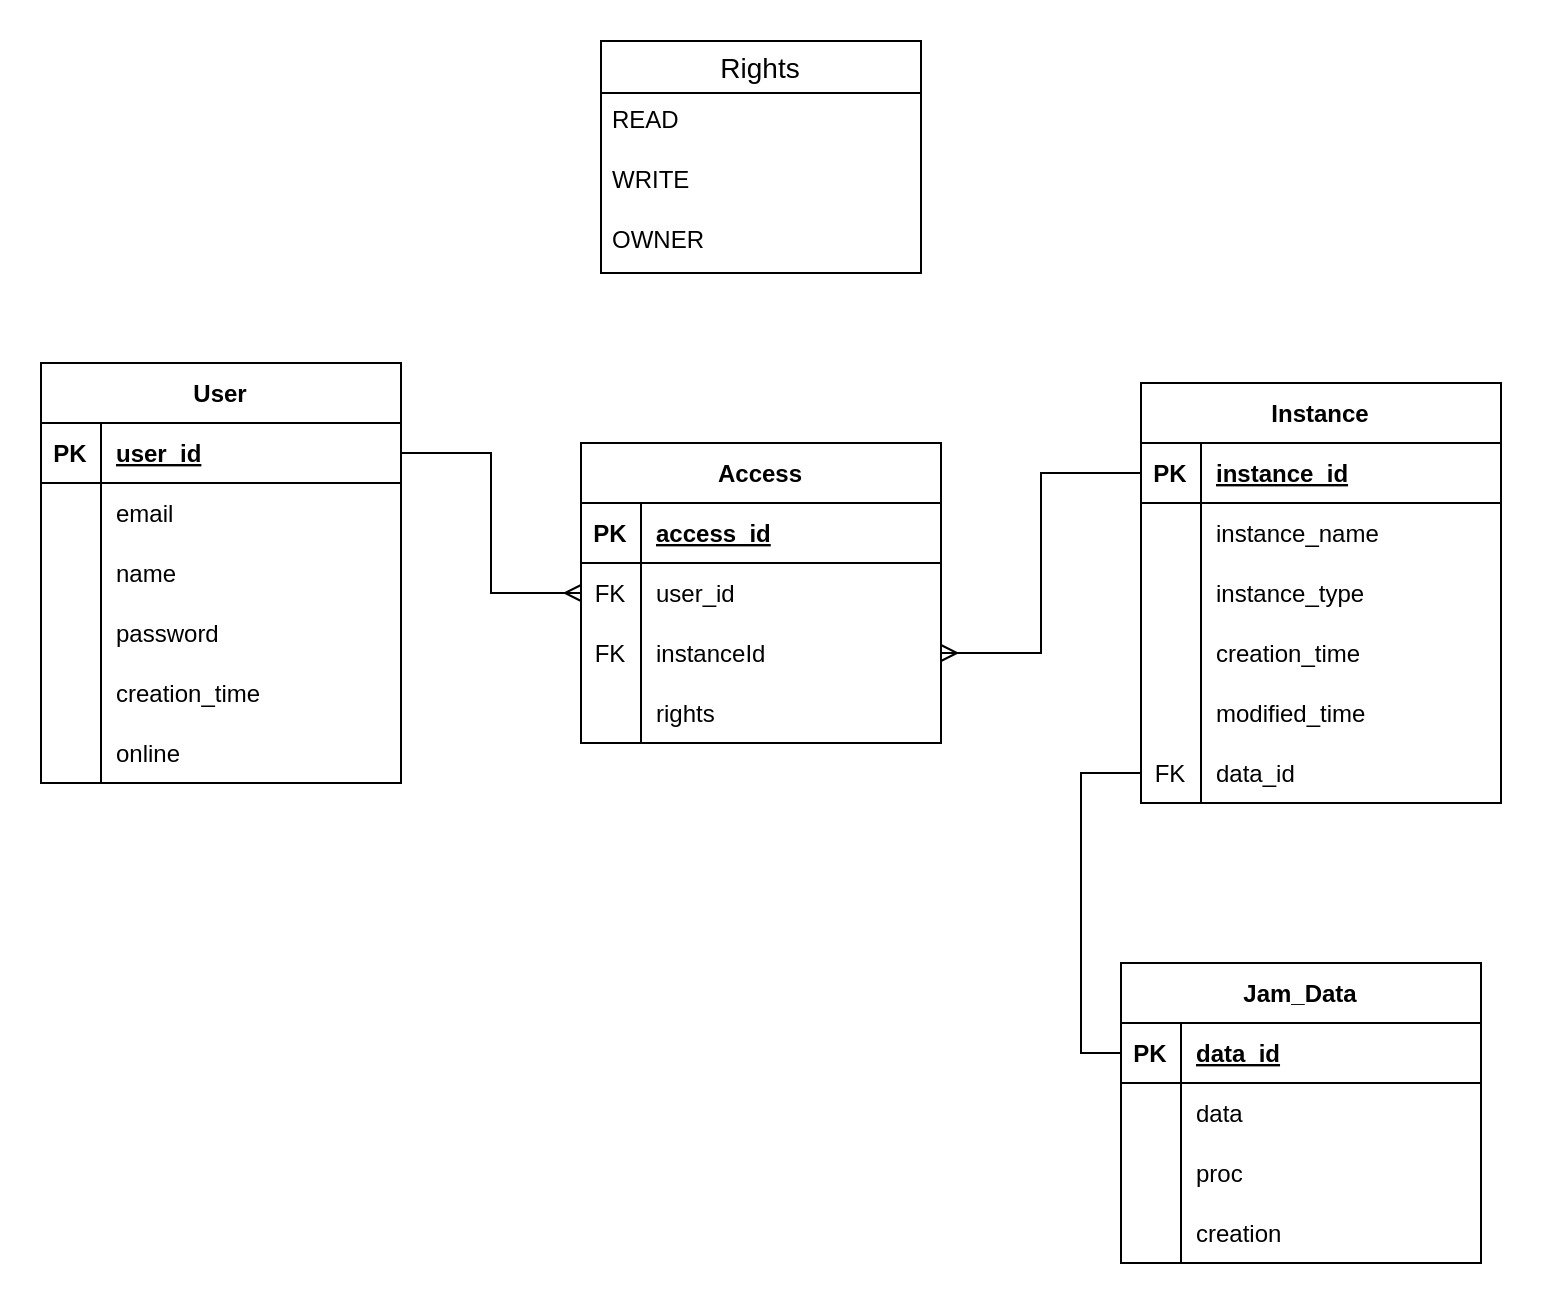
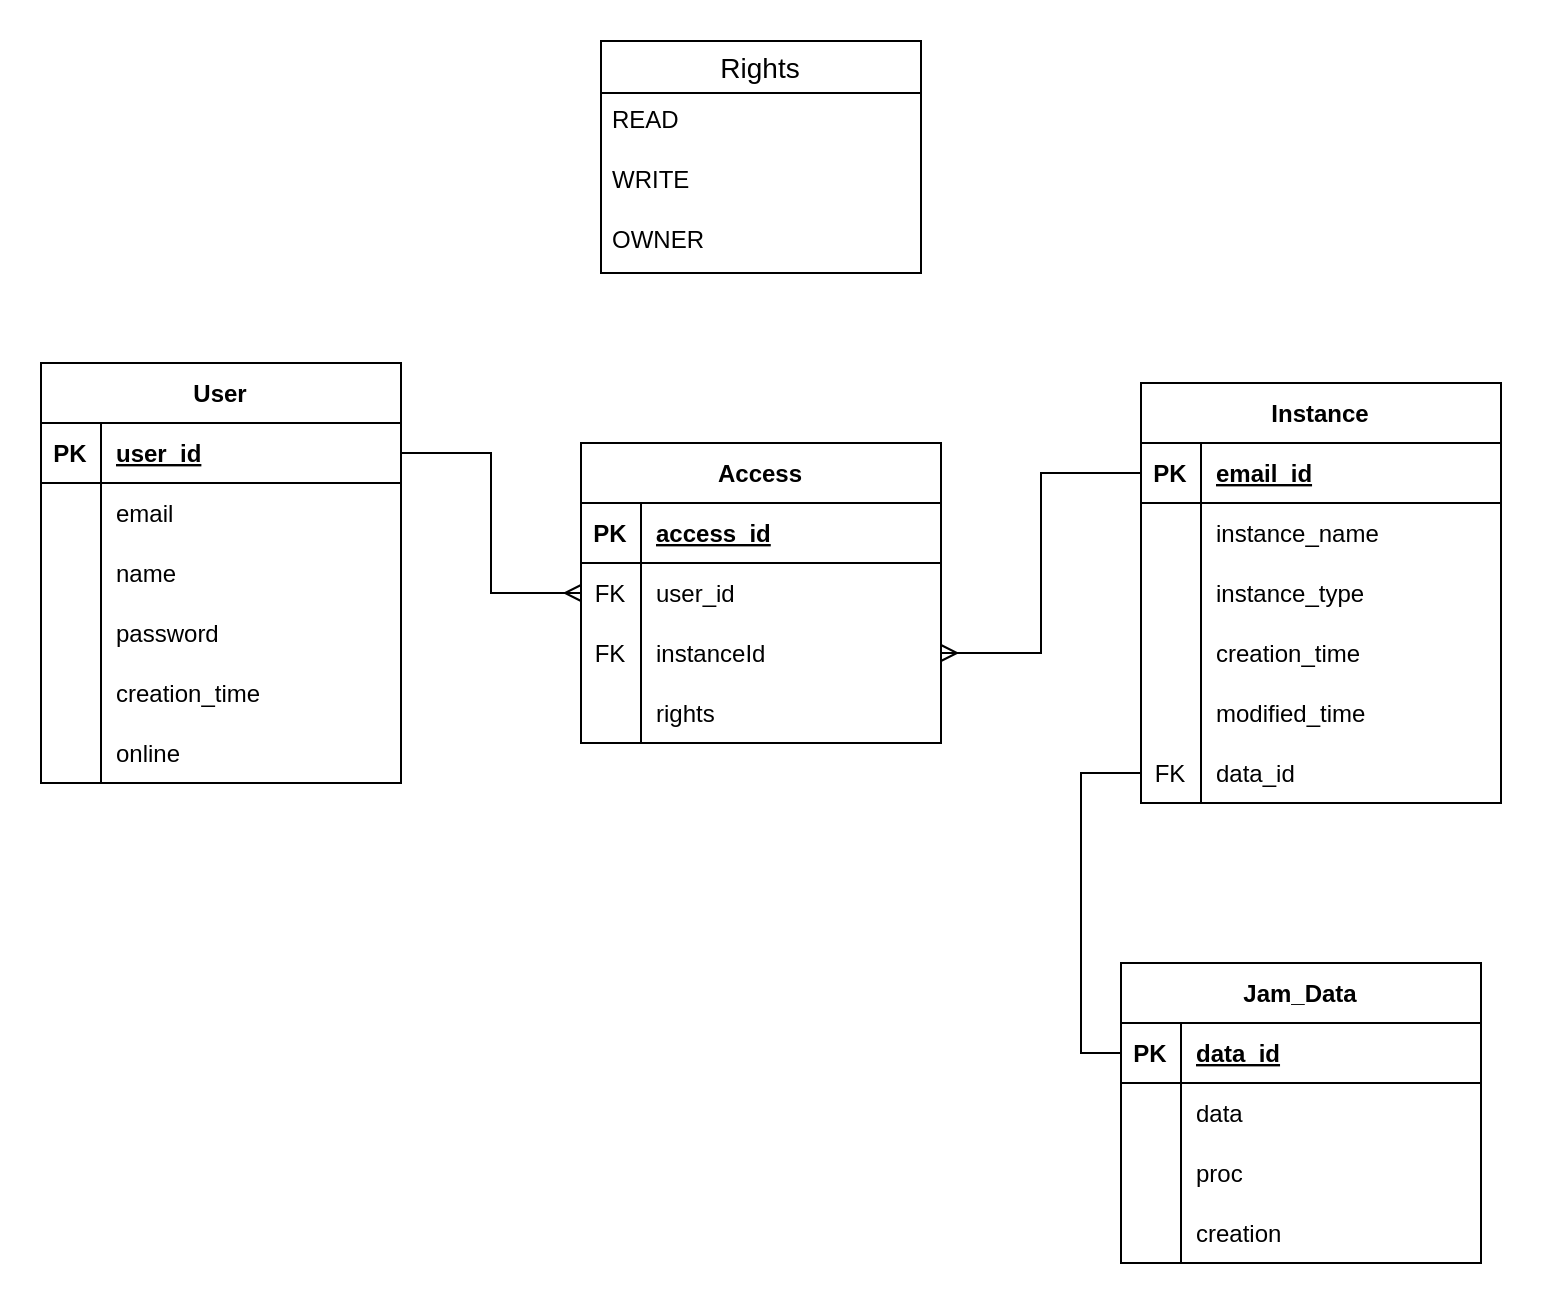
node "instance_id": label "instance_id" -> "email_id"
